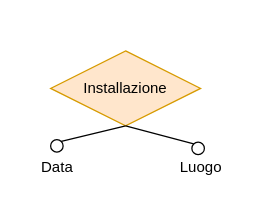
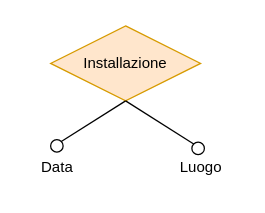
node "Installazione": moved (126, 88) -> (126, 63)
